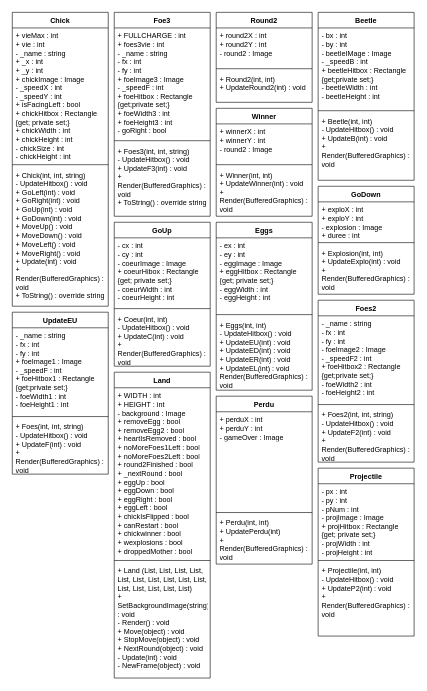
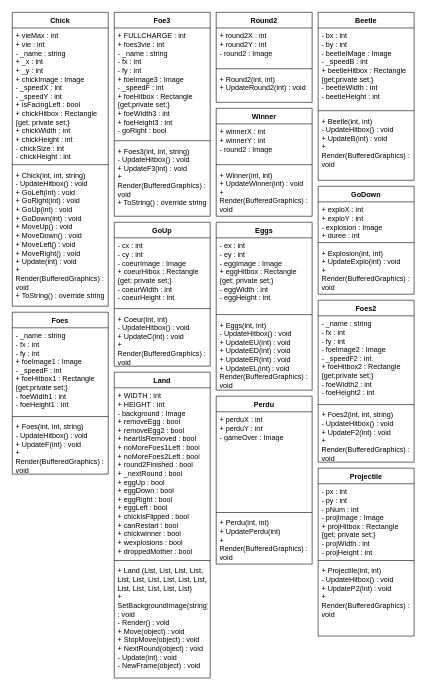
node "UpdateEU": label "UpdateEU" -> "Foes"
